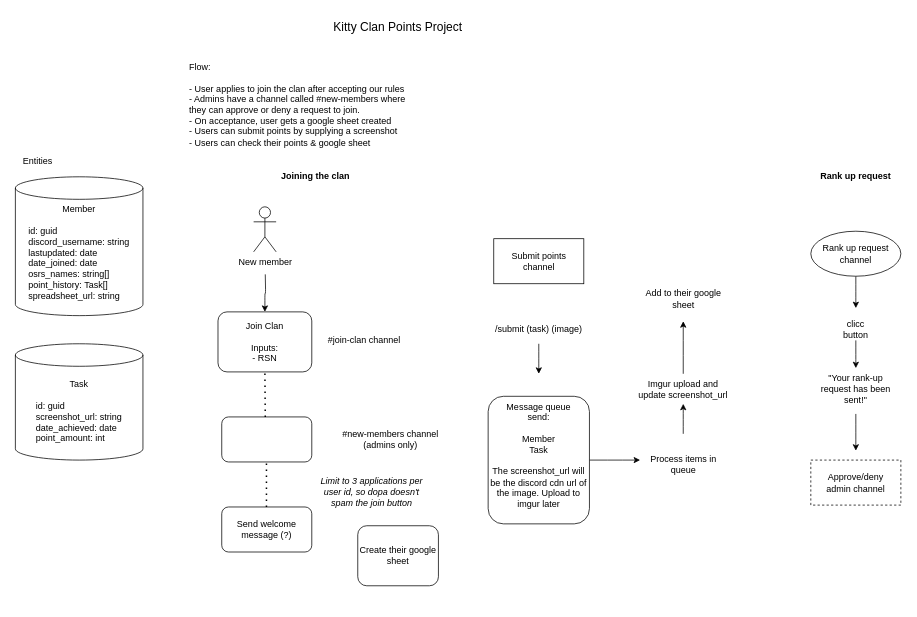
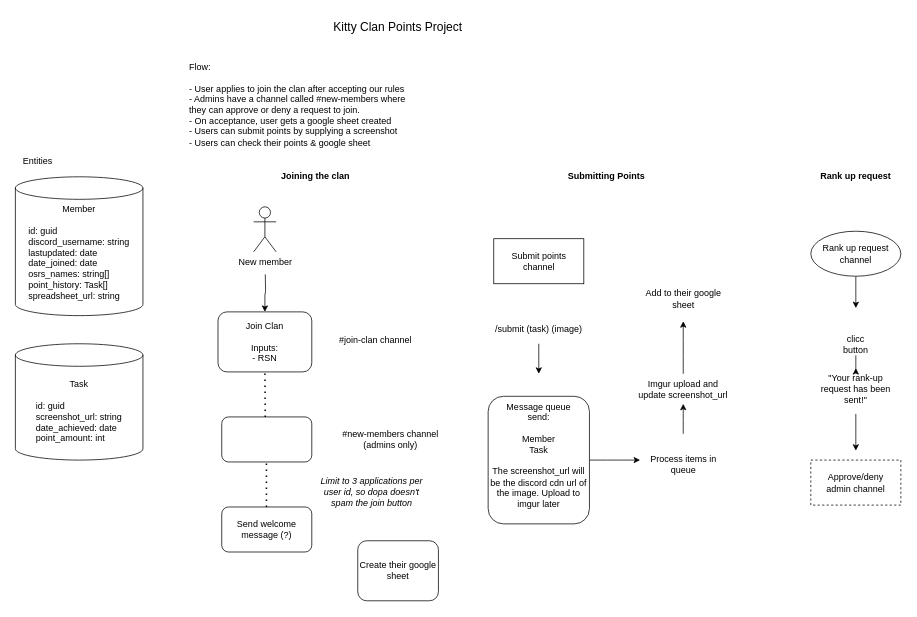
node "Submitting Points": added
node "clicc button": moved (855, 329) -> (855, 344)
node "#join-clan channel": moved (364, 340) -> (375, 340)
node "Create their google sheet": moved (398, 555) -> (398, 570)
